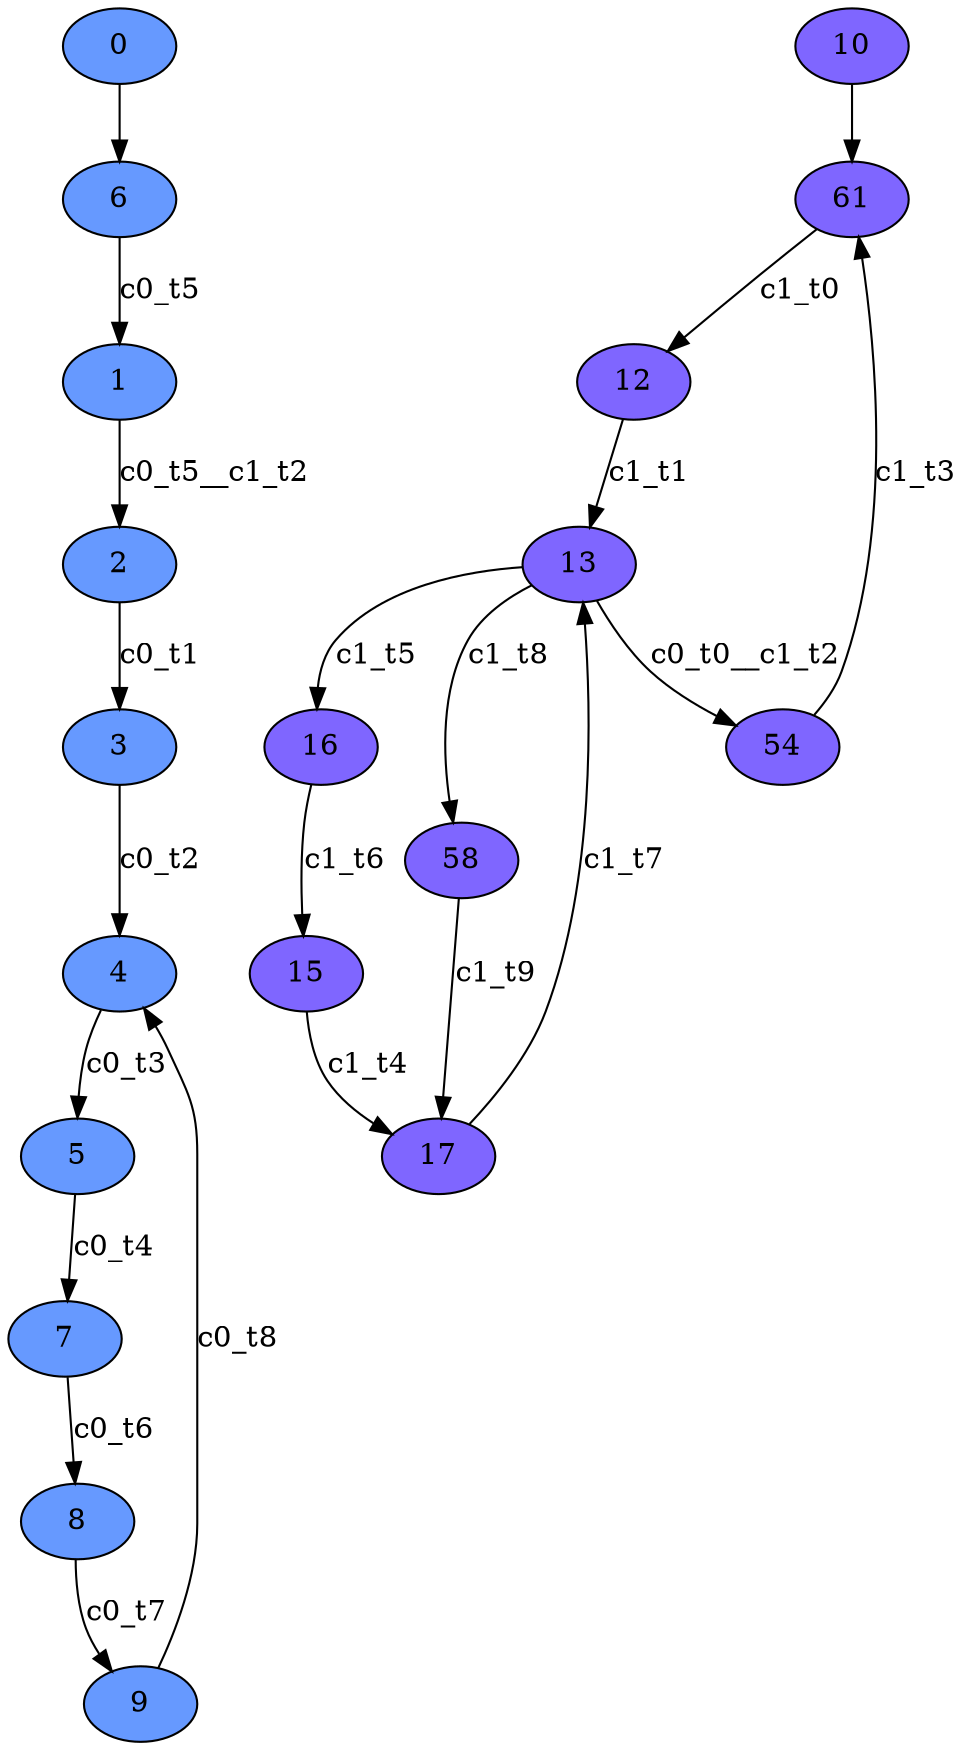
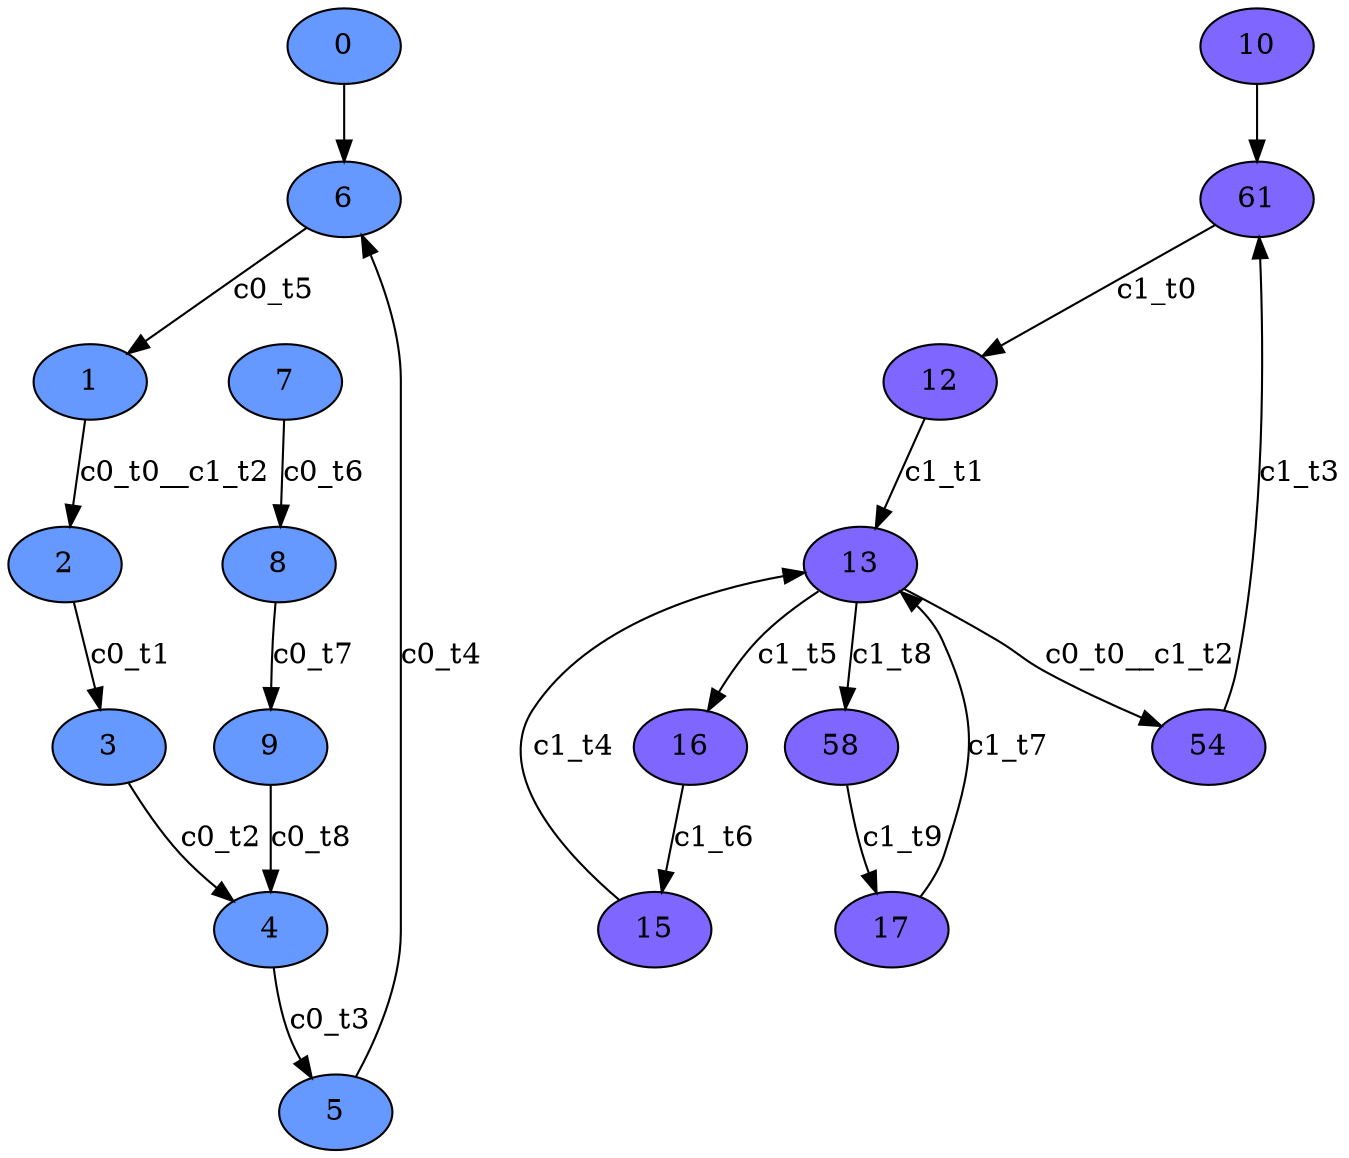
edge "1" -> "2": label "c0_t5__c1_t2" -> "c0_t0__c1_t2"
edge "15" -> "17": now "15" -> "13"
edge "5" -> "7": now "5" -> "6"
